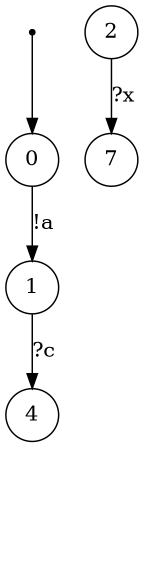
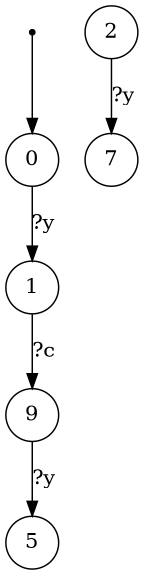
edge "2" -> "7": label "?x" -> "?y"
edge "0" -> "1": label "!a" -> "?y"
node "4": label "4" -> "9"
node "5": added
